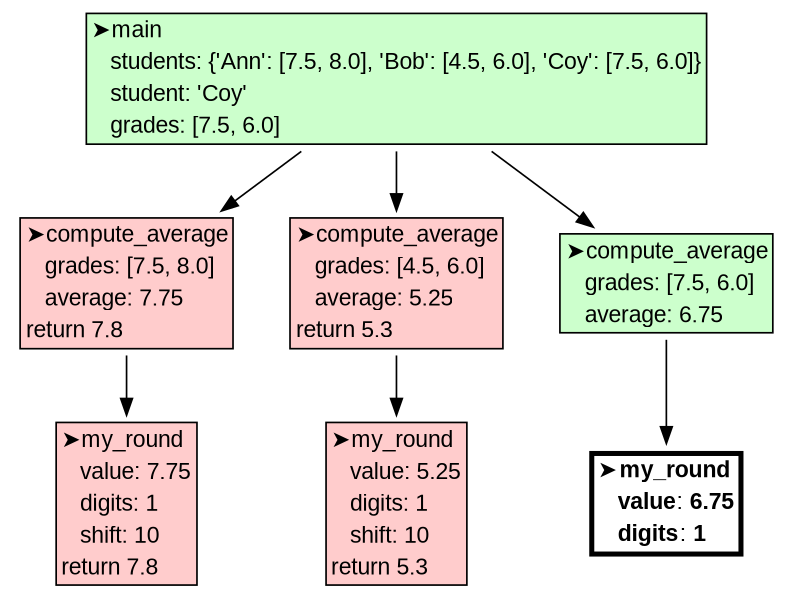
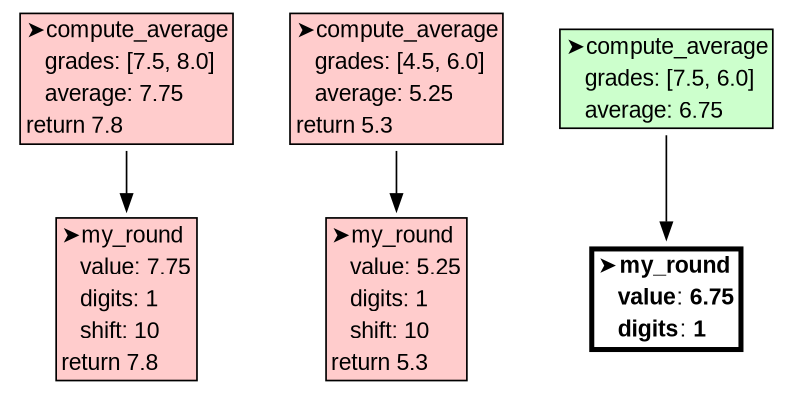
node "➤main": removed
